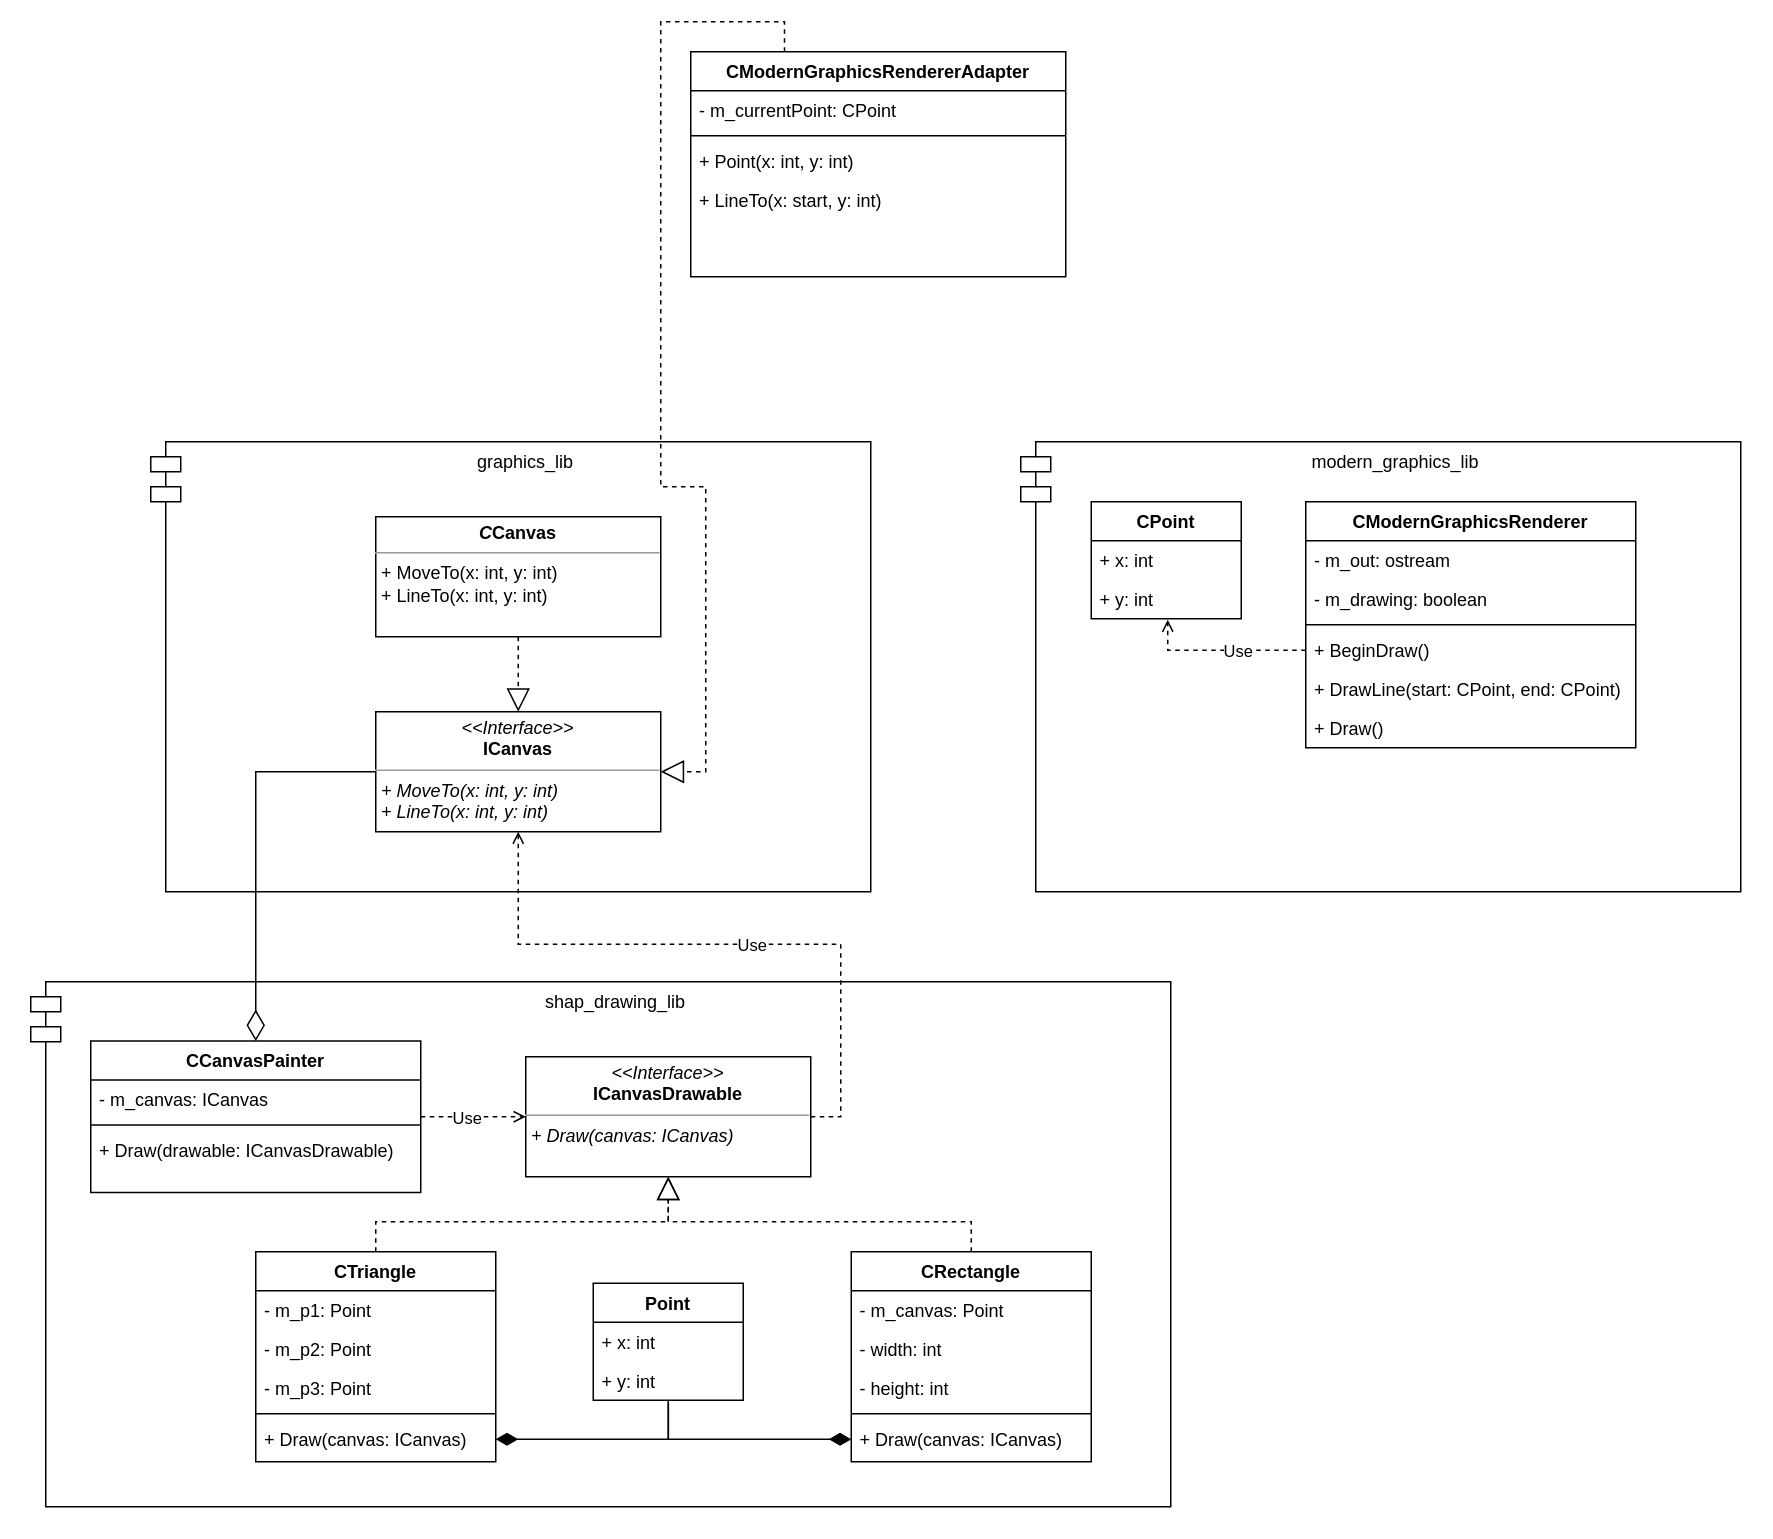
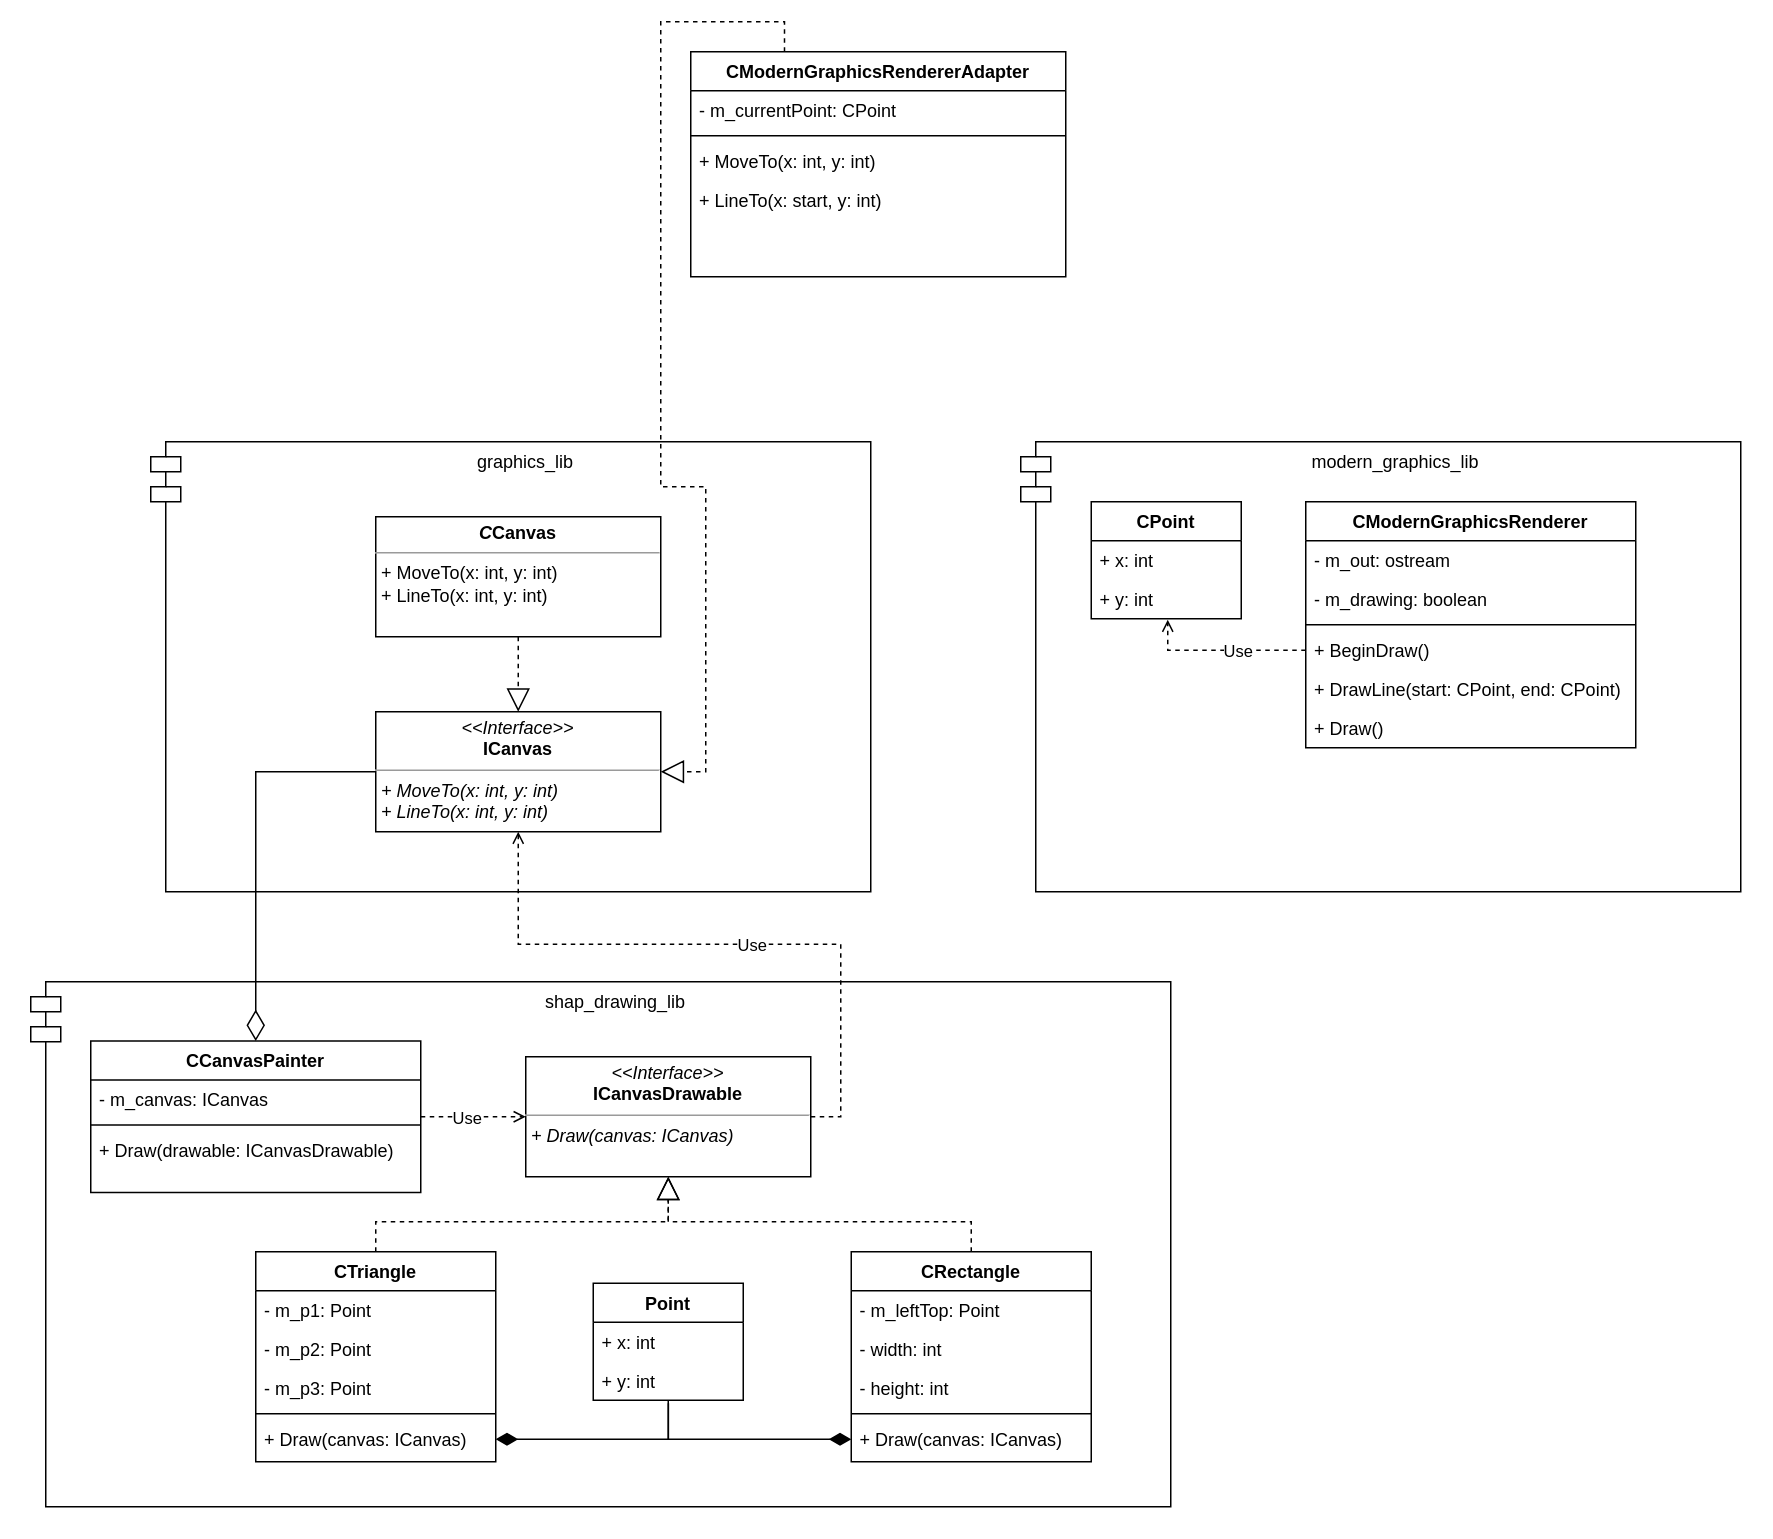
node "+ Point(x: int, y: int)": label "+ Point(x: int, y: int)" -> "+ MoveTo(x: int, y: int)"
node "- m_canvas: Point": label "- m_canvas: Point" -> "- m_leftTop: Point"
